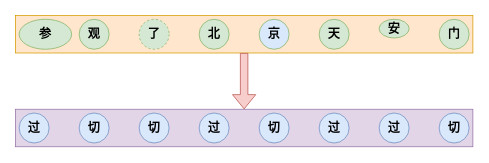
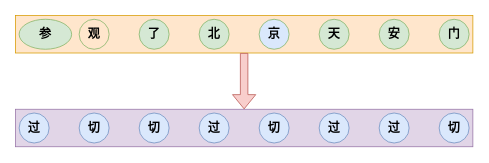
node "安": size 30x19 -> 30x30
node "观": fillcolor #d5e8d4 -> #ffe6cc
node "了": style dashed -> solid
